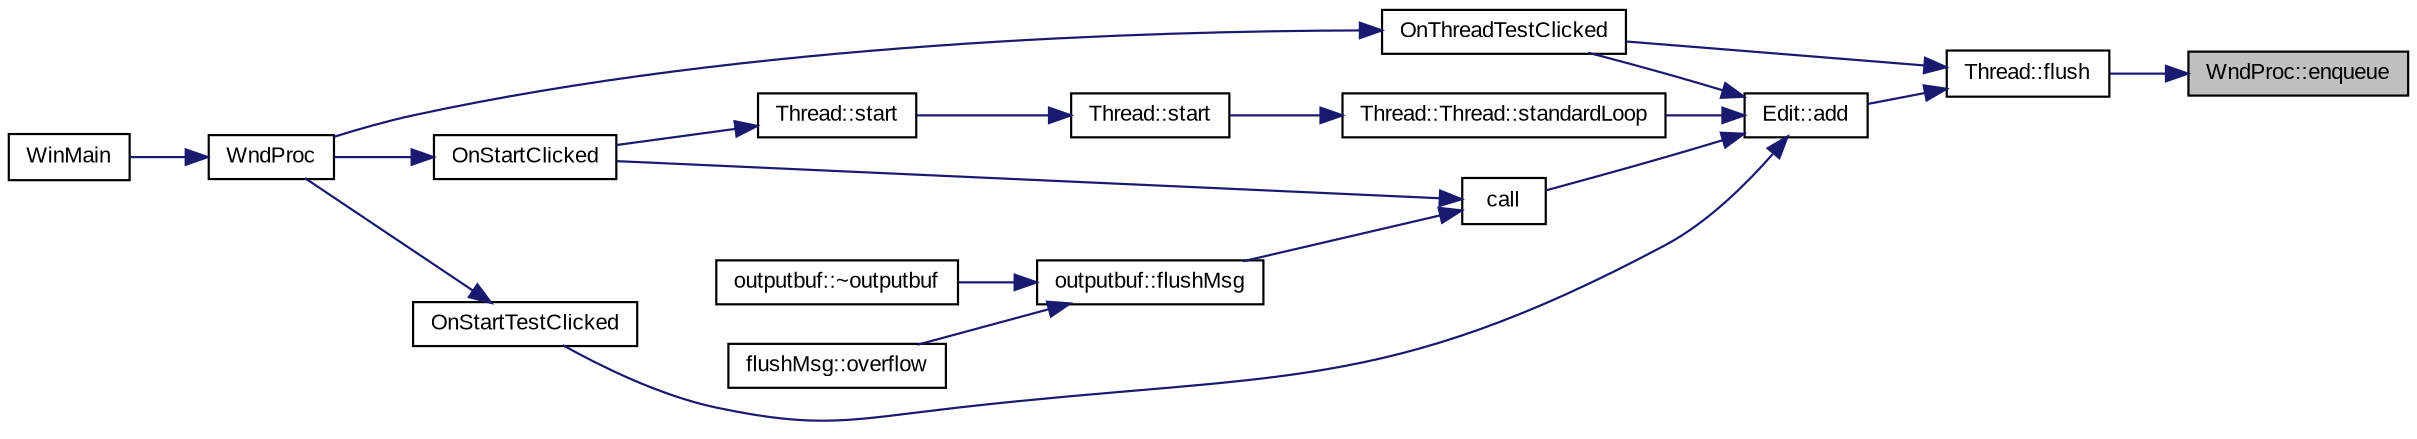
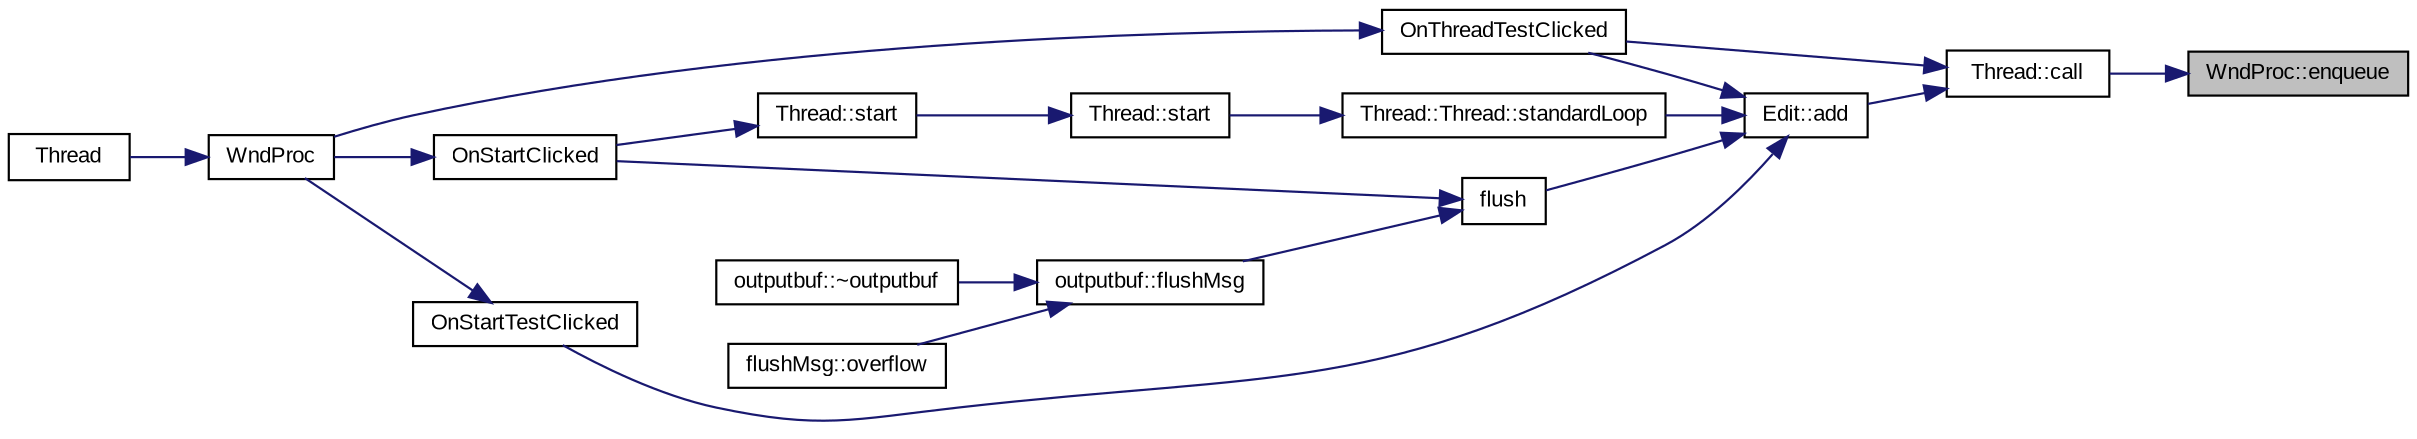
node "Thread::flush": label "Thread::flush" -> "Thread::call"
node "WinMain": label "WinMain" -> "Thread"
node "call": label "call" -> "flush"
